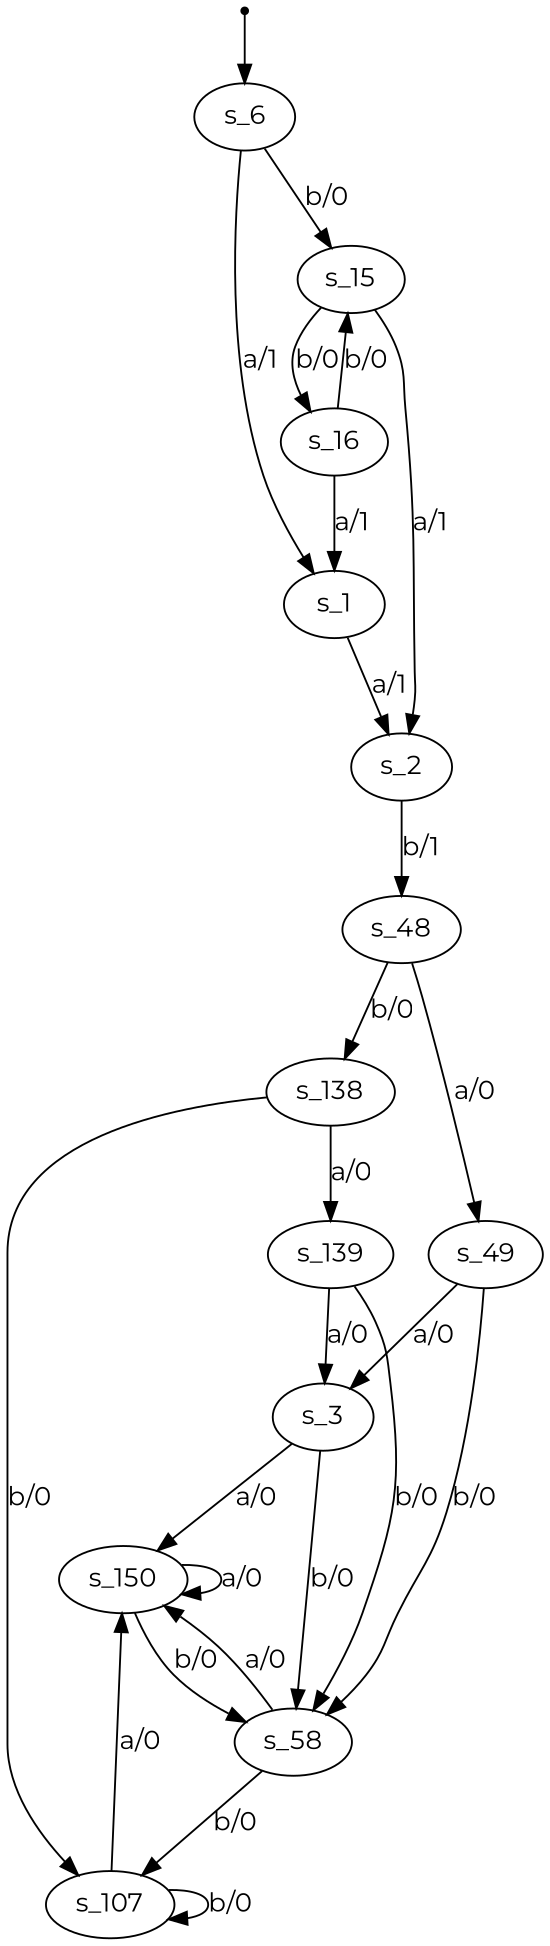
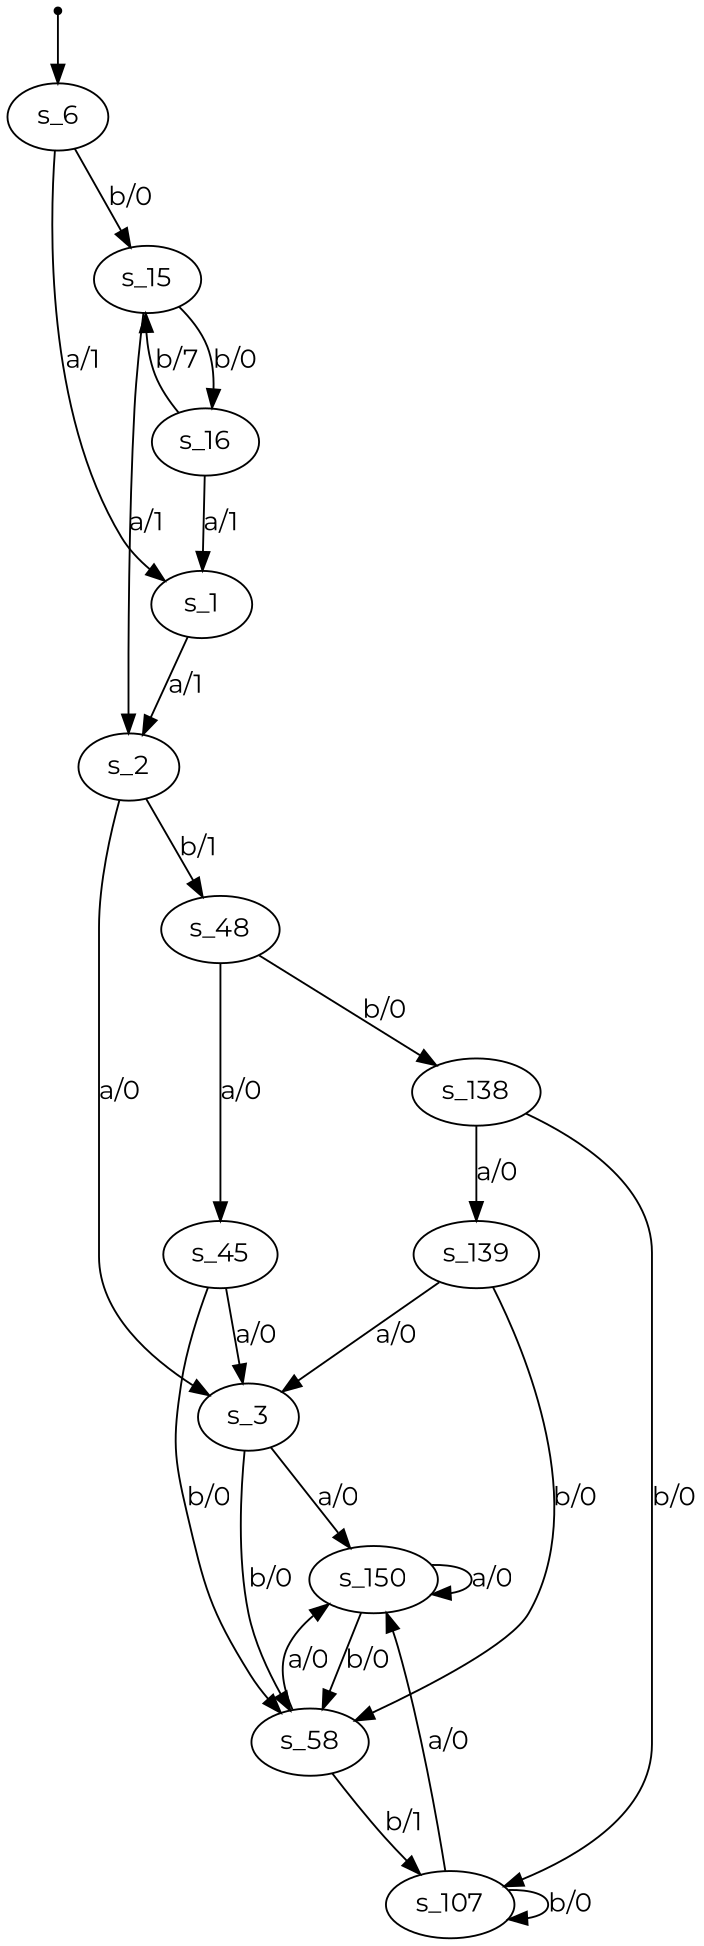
edge "s_16" -> "s_15": label "b/0" -> "b/7"
edge "s_2" -> "s_3": added, label "a/0"
node "s_49": label "s_49" -> "s_45"
edge "s_58" -> "s_107": label "b/0" -> "b/1"
